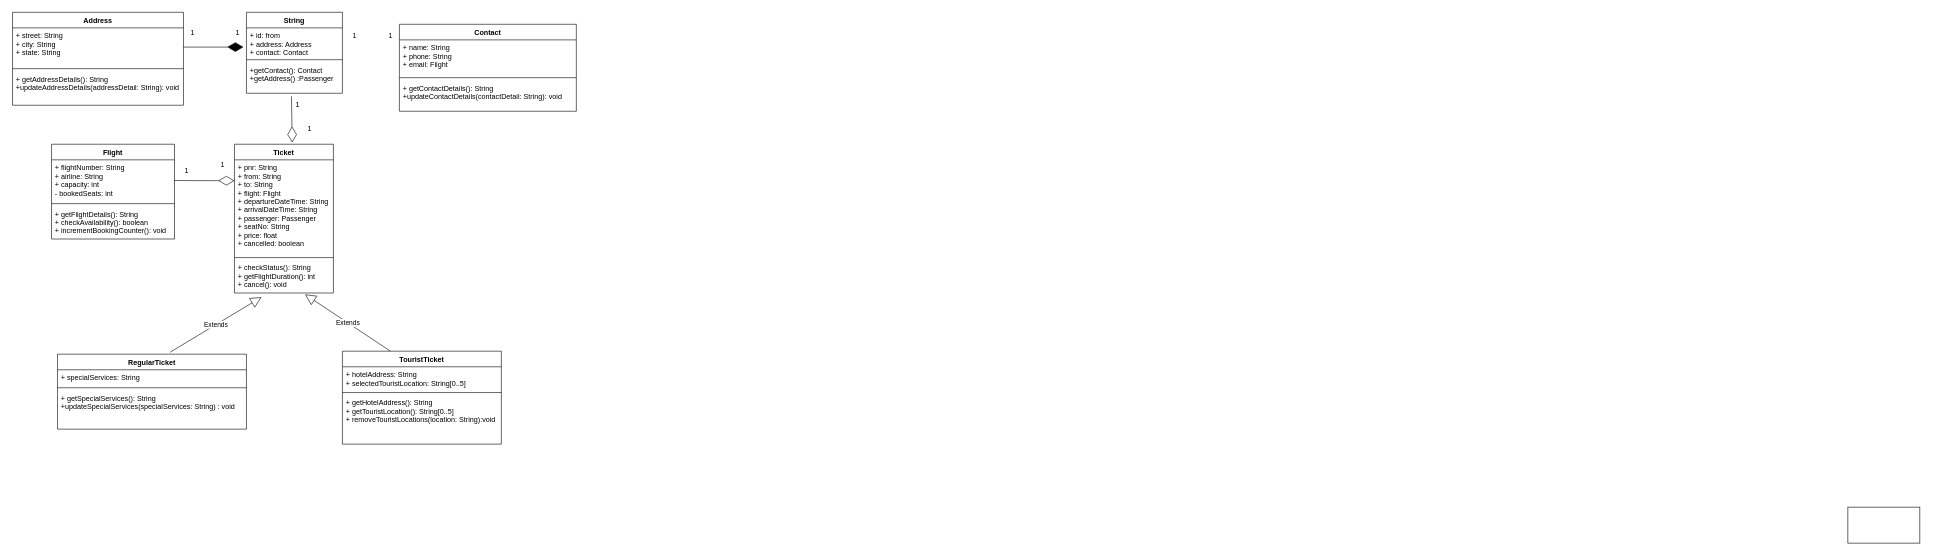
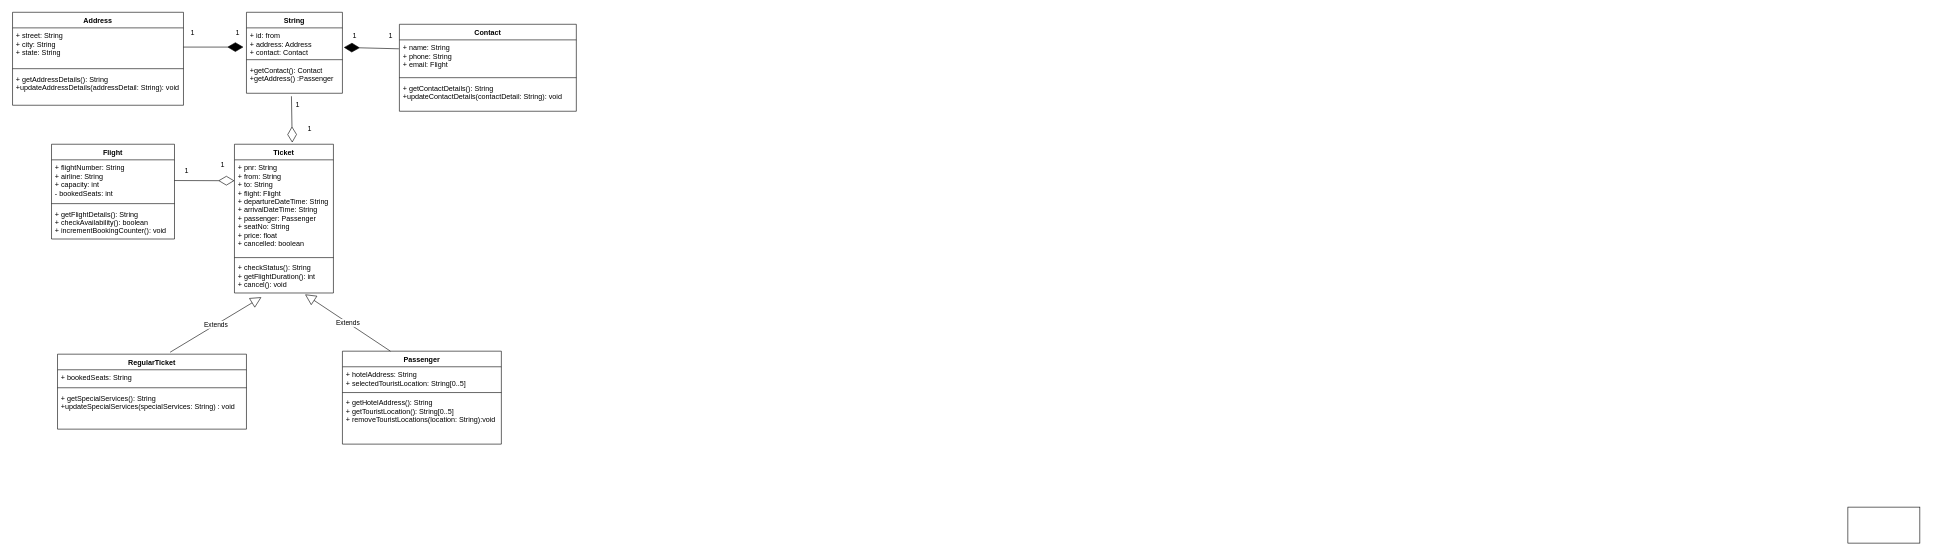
edge "+ name: String + phone: String + email: Flight" -> "+ id: from + address: Address + contact: Contact": added
node "TouristTicket": label "TouristTicket" -> "Passenger"
node "+ specialServices: String": label "+ specialServices: String" -> "+ bookedSeats: String"
